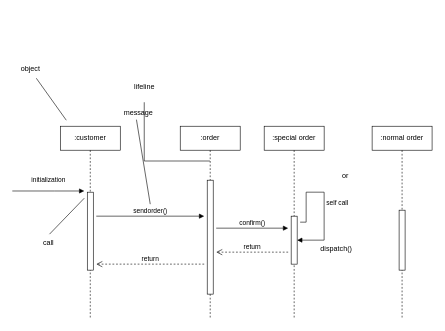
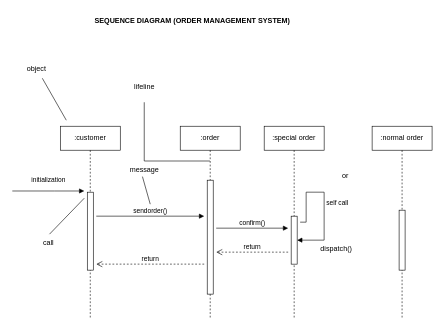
node "SEQUENCE DIAGRAM (ORDER MANAGEMENT SYSTEM)": added
node "object": moved (30, 69) -> (36, 69)
node "message": moved (138, 113) -> (144, 170)
